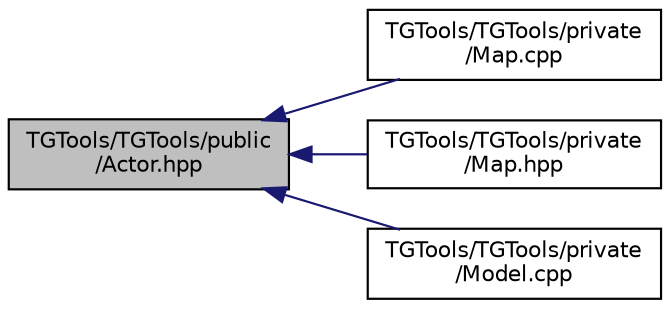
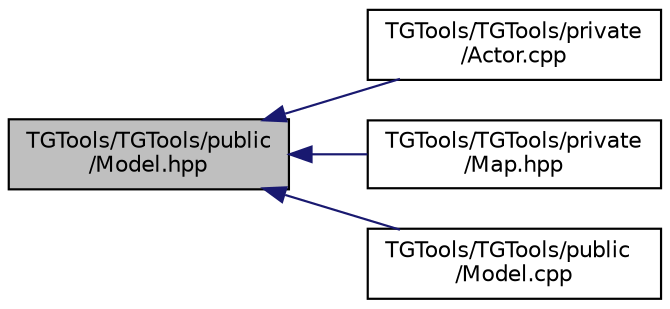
node "TGTools/TGTools/private /Map.cpp": label "TGTools/TGTools/private /Map.cpp" -> "TGTools/TGTools/private /Actor.cpp"
node "TGTools/TGTools/public /Actor.hpp": label "TGTools/TGTools/public /Actor.hpp" -> "TGTools/TGTools/public /Model.hpp"
node "TGTools/TGTools/private /Model.cpp": label "TGTools/TGTools/private /Model.cpp" -> "TGTools/TGTools/public /Model.cpp"
